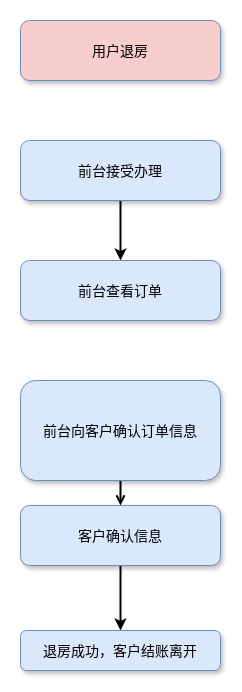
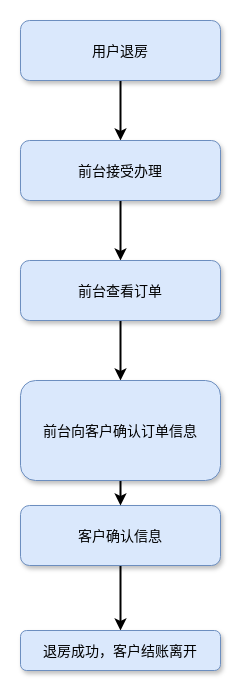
node "用户退房": fillcolor #f8cecc -> #dae8fc
edge "用户退房" -> "前台接受办理": added
edge "前台查看订单" -> "前台向客户确认订单信息": added
edge "前台向客户确认订单信息" -> "客户确认信息": arrowhead open -> classic
